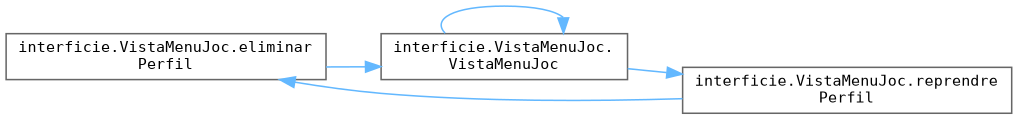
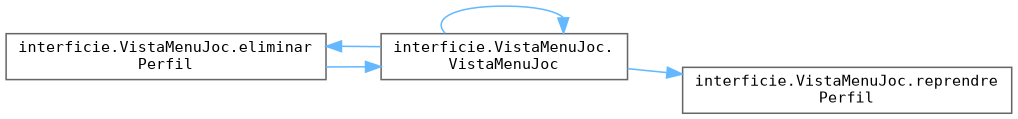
edge "interficie.VistaMenuJoc.reprendre Perfil" -> "interficie.VistaMenuJoc.eliminar Perfil": now "interficie.VistaMenuJoc. VistaMenuJoc" -> "interficie.VistaMenuJoc.eliminar Perfil"
